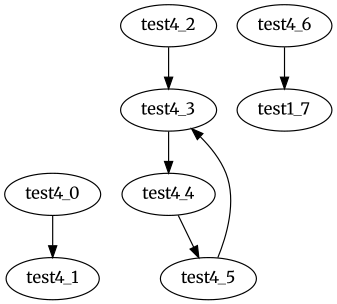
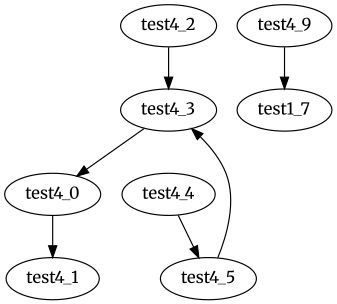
node "test4_6": label "test4_6" -> "test4_9"
edge "test4_3" -> "test4_4": now "test4_3" -> "test4_0"
